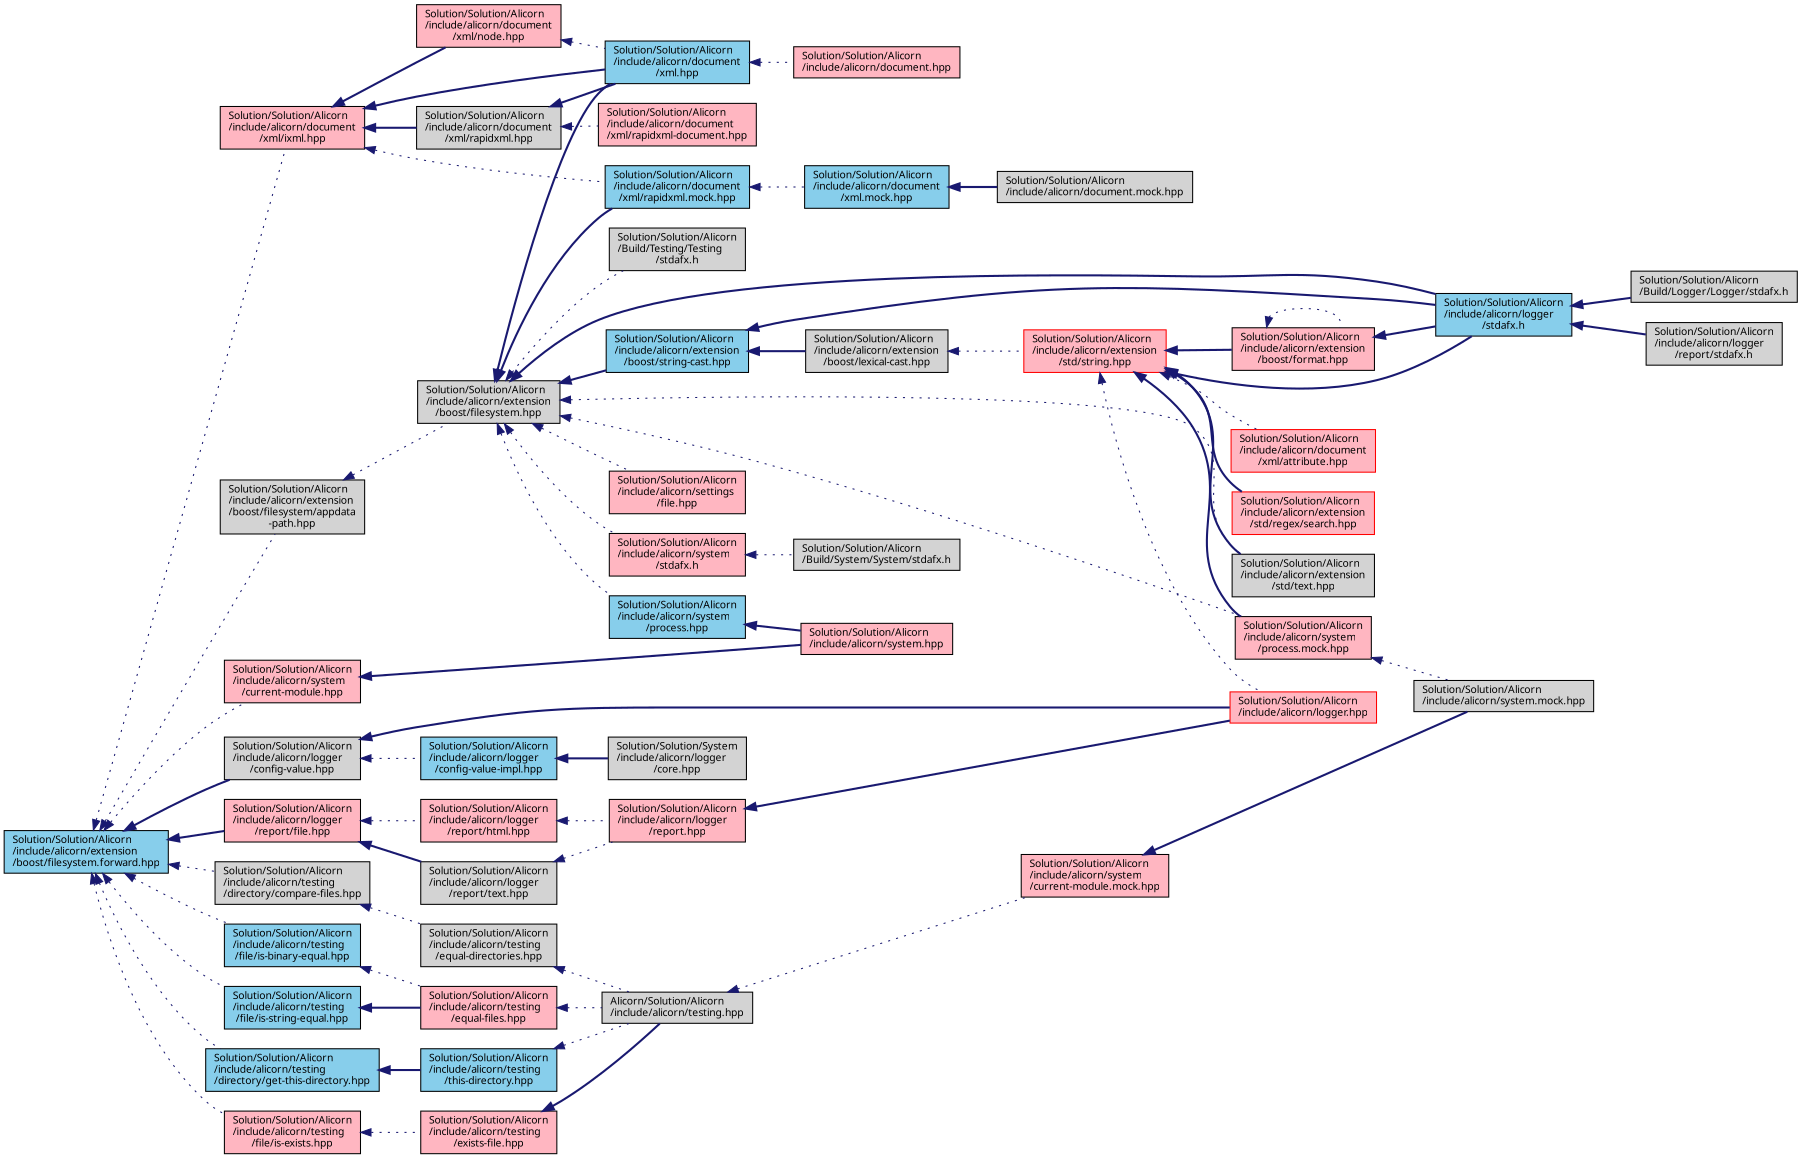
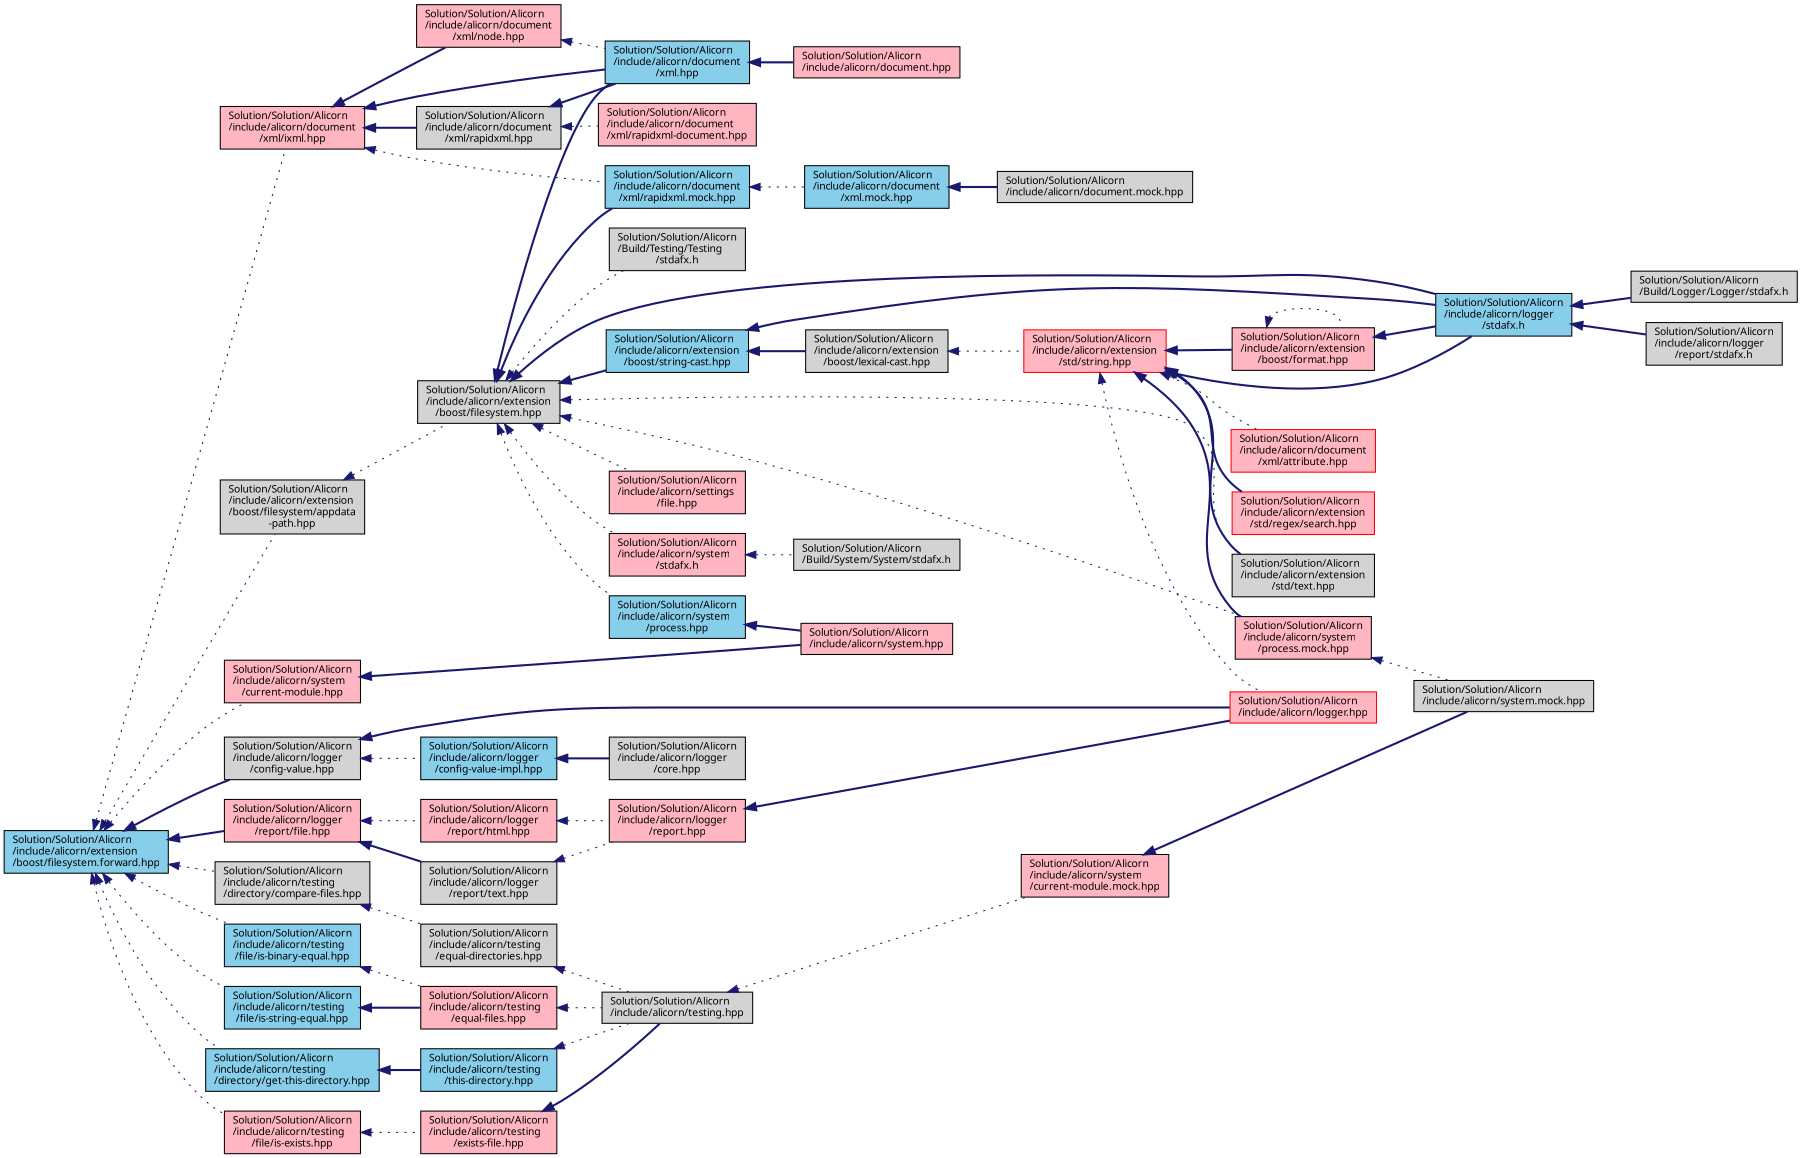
edge "Solution/Solution/Alicorn /include/alicorn/document.hpp" -> "Solution/Solution/Alicorn /include/alicorn/document /xml.hpp": style dotted -> bold
node "Solution/Solution/System /include/alicorn/logger /core.hpp": label "Solution/Solution/System /include/alicorn/logger /core.hpp" -> "Solution/Solution/Alicorn /include/alicorn/logger /core.hpp"
node "Alicorn/Solution/Alicorn /include/alicorn/testing.hpp": label "Alicorn/Solution/Alicorn /include/alicorn/testing.hpp" -> "Solution/Solution/Alicorn /include/alicorn/testing.hpp"
